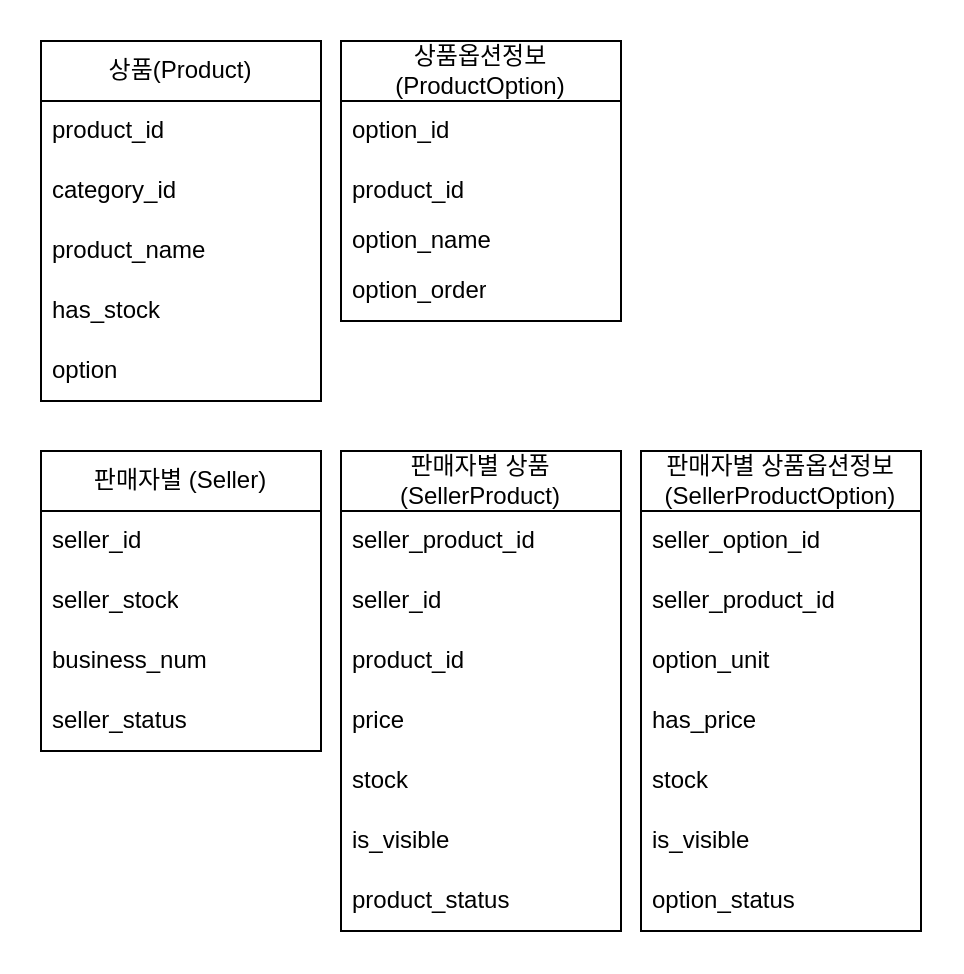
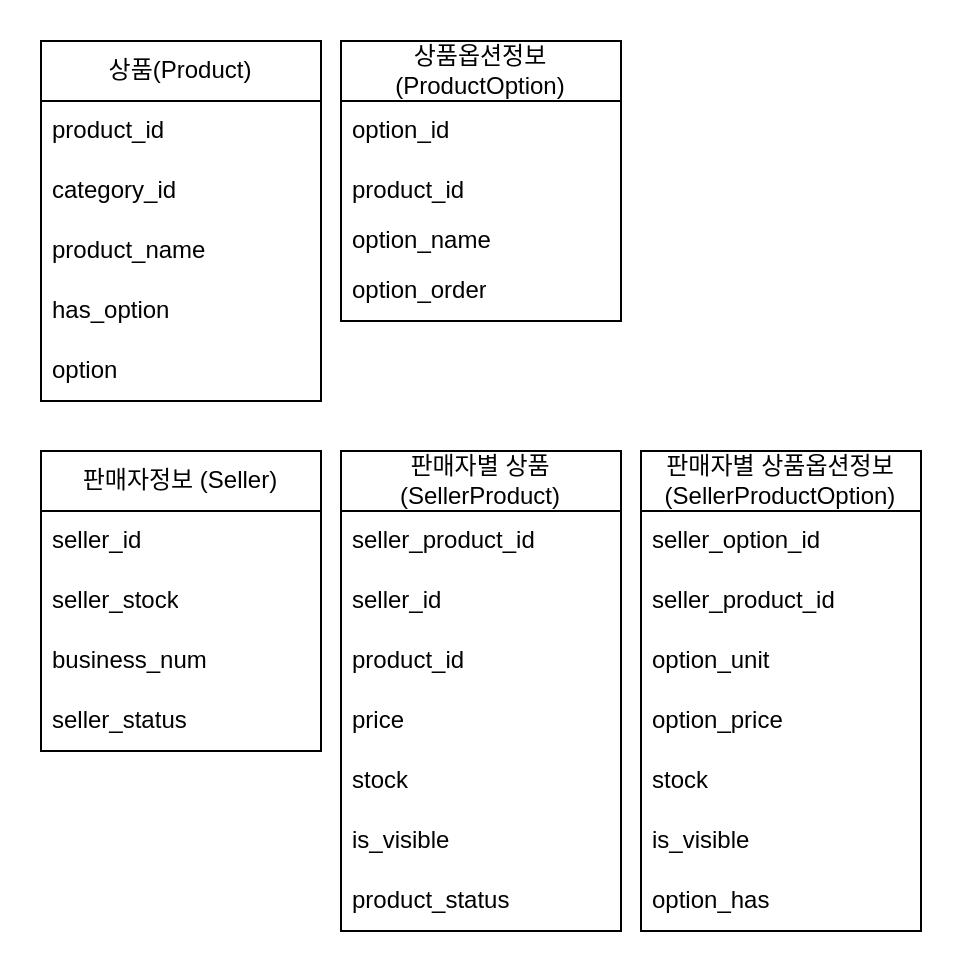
node "has_stock": label "has_stock" -> "has_option"
node "판매자별 (Seller)": label "판매자별 (Seller)" -> "판매자정보 (Seller)"
node "has_price": label "has_price" -> "option_price"
node "option_status": label "option_status" -> "option_has"
